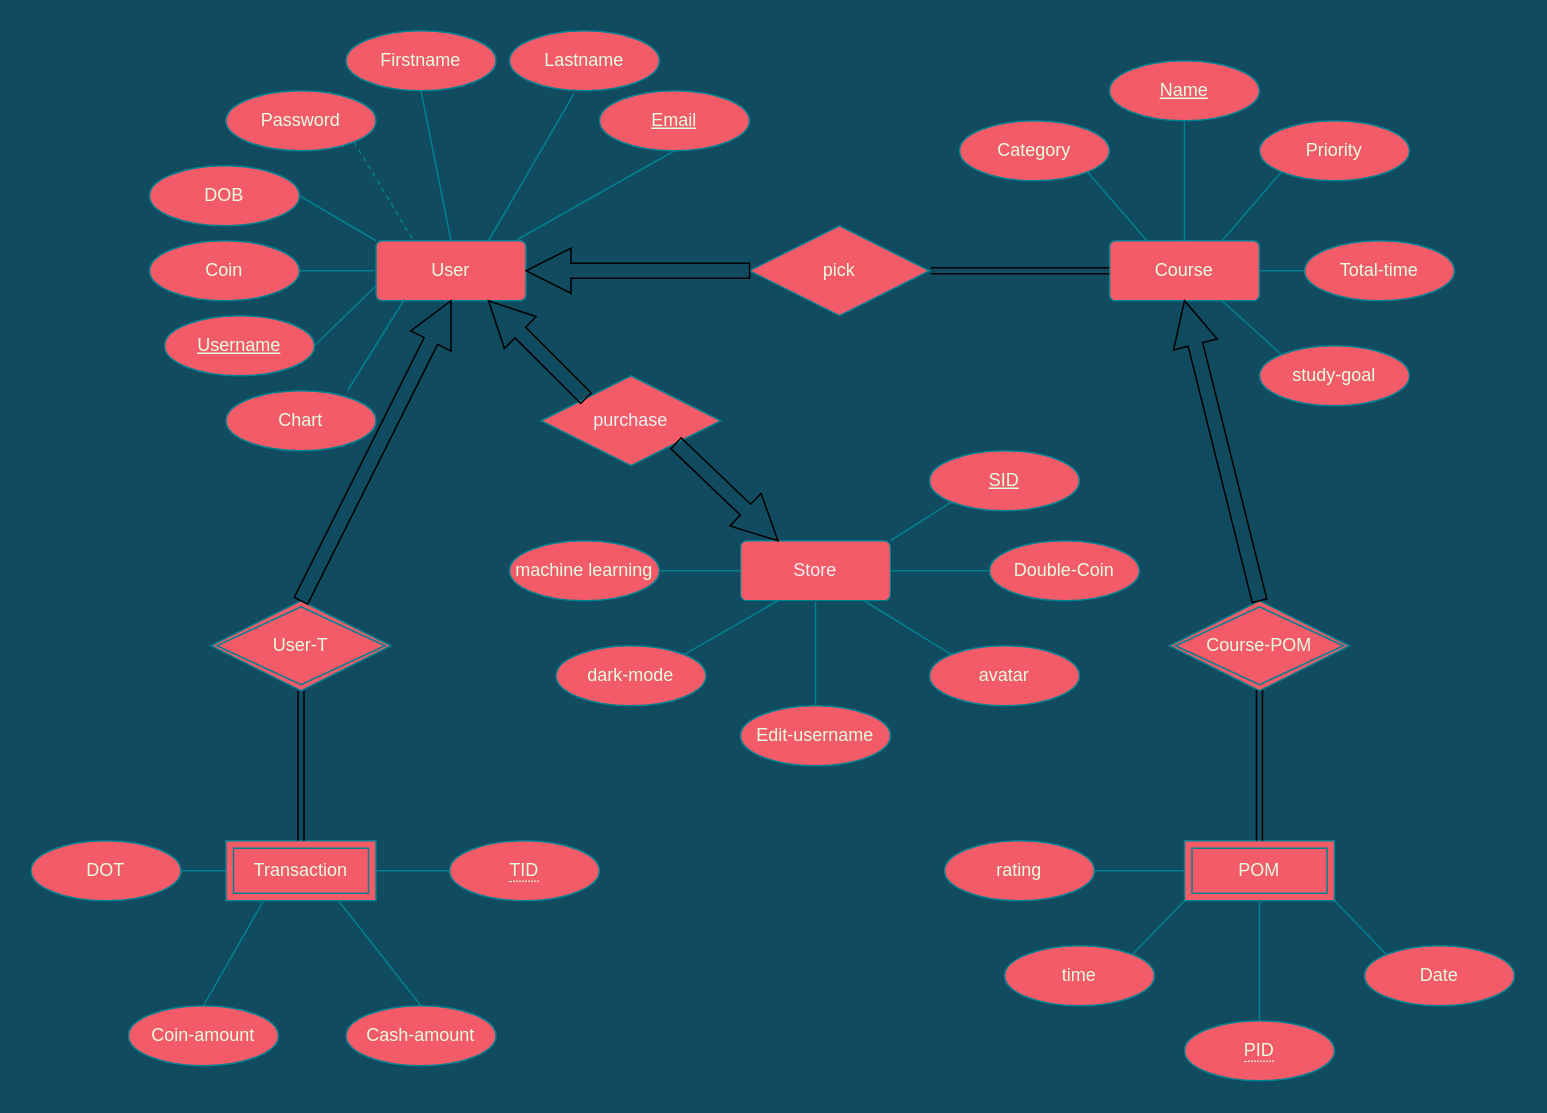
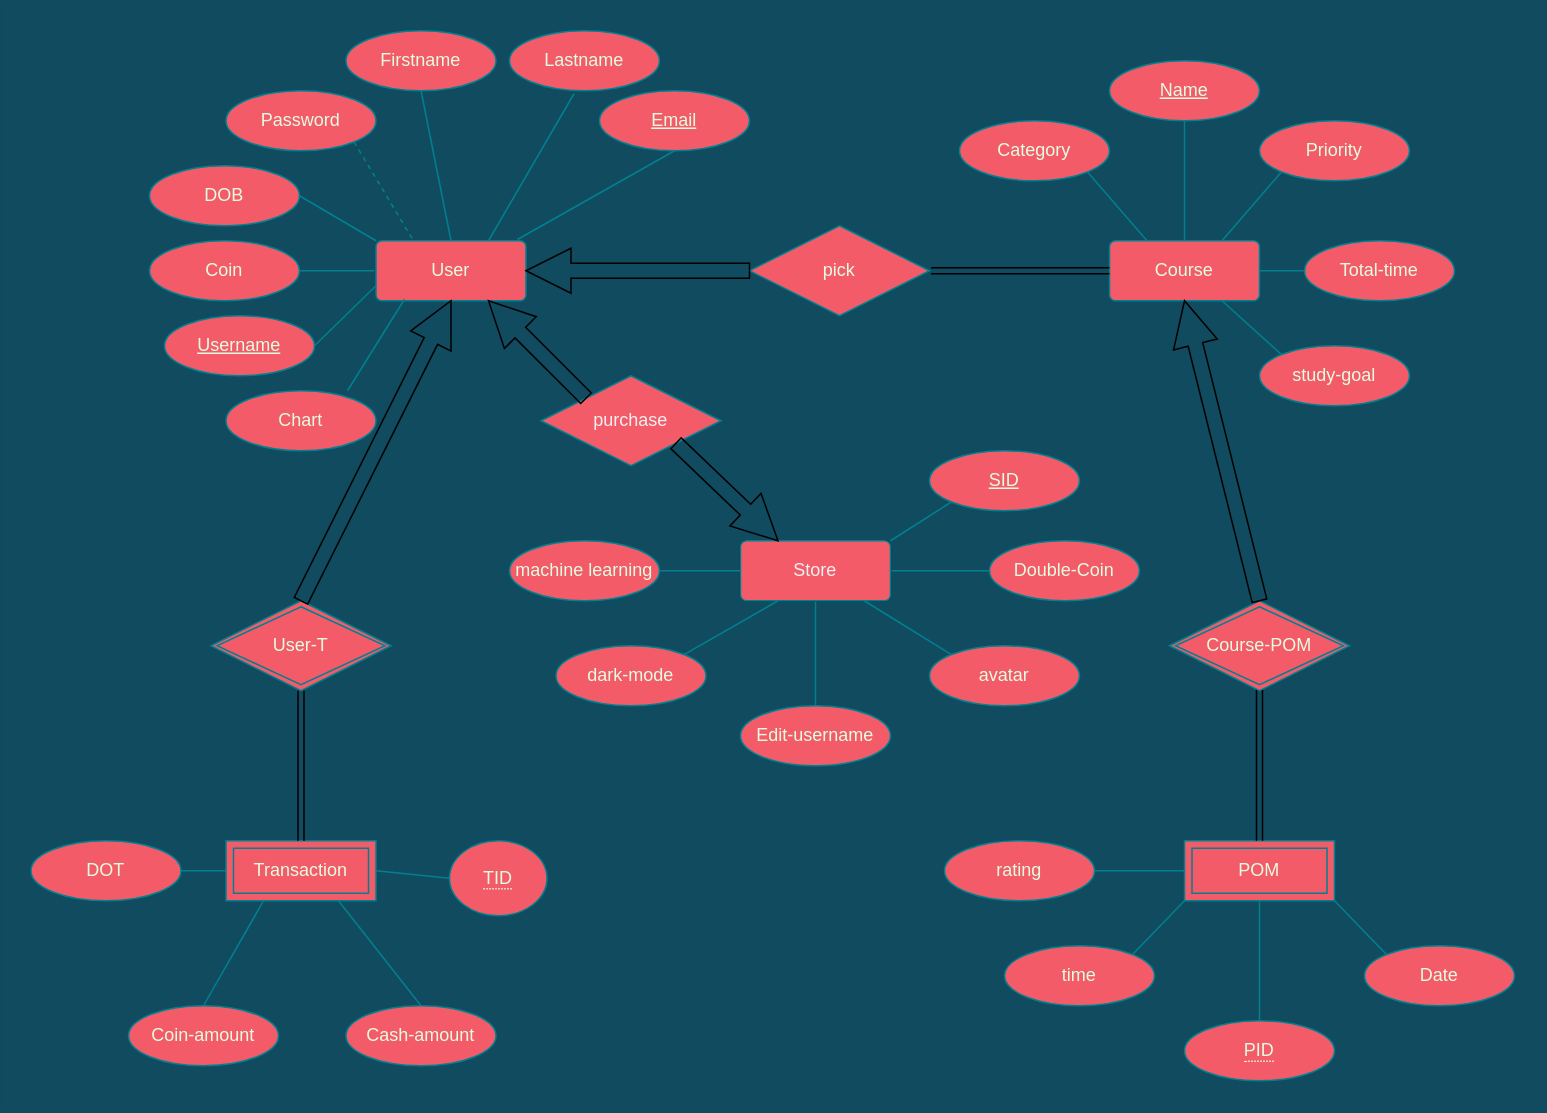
node "TID": size 150x60 -> 98x75
